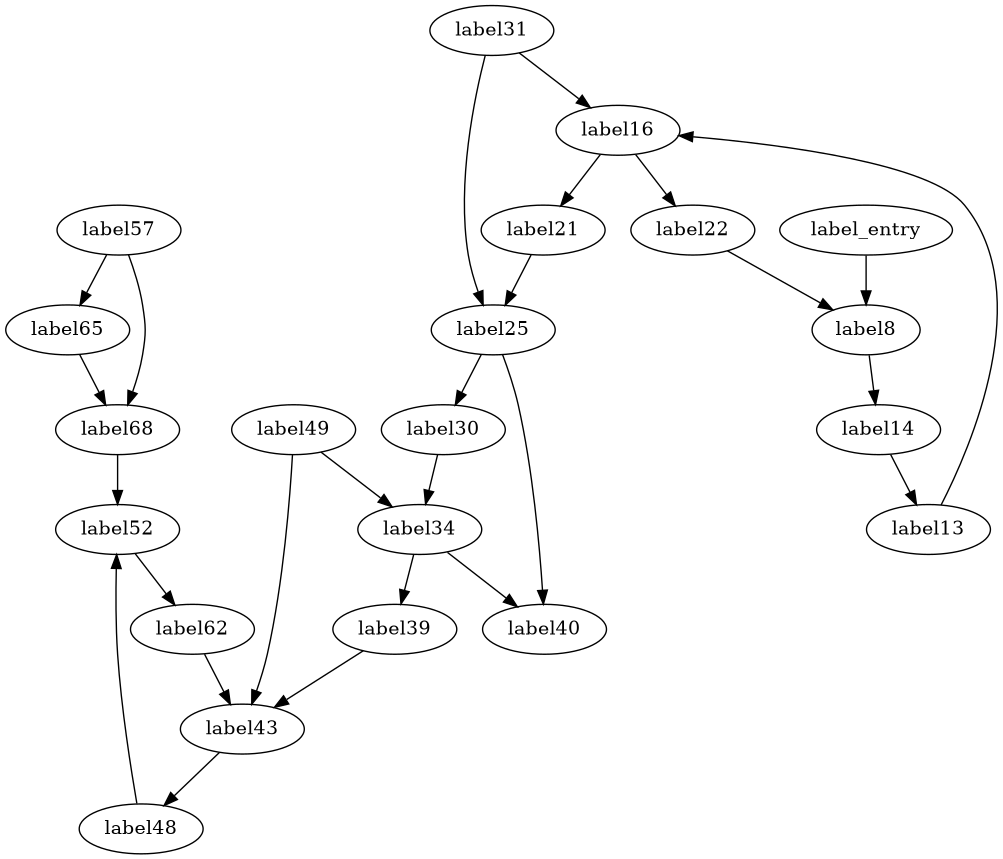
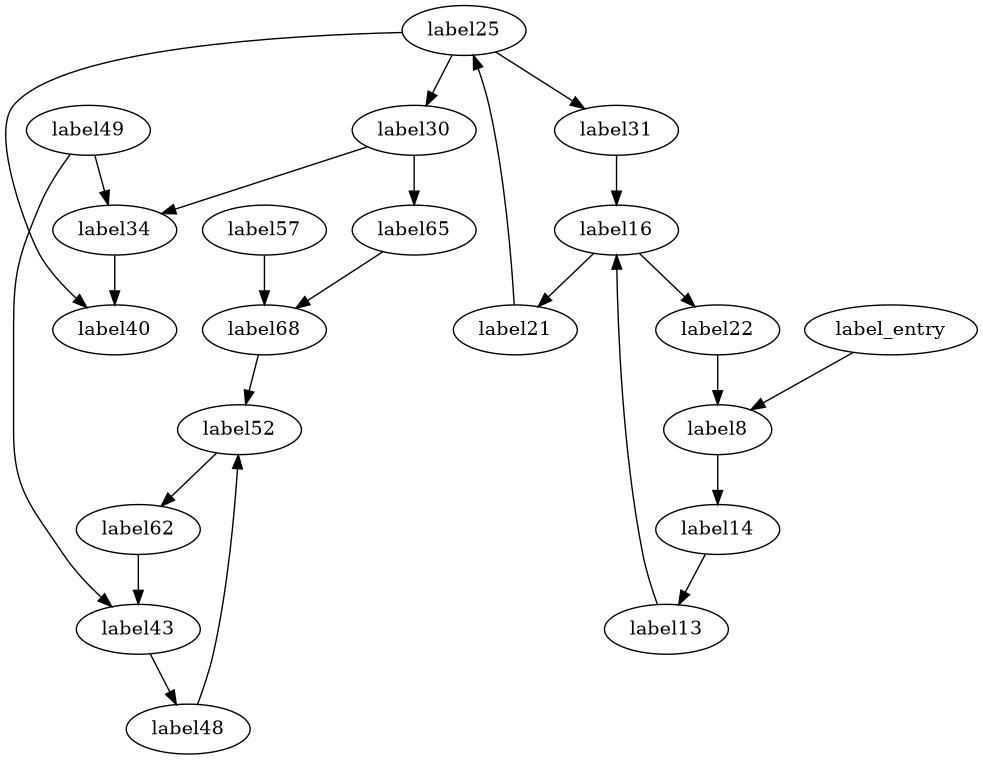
edge "label31" -> "label25": reversed
edge "label57" -> "label65": now "label30" -> "label65"
node "label39": removed
